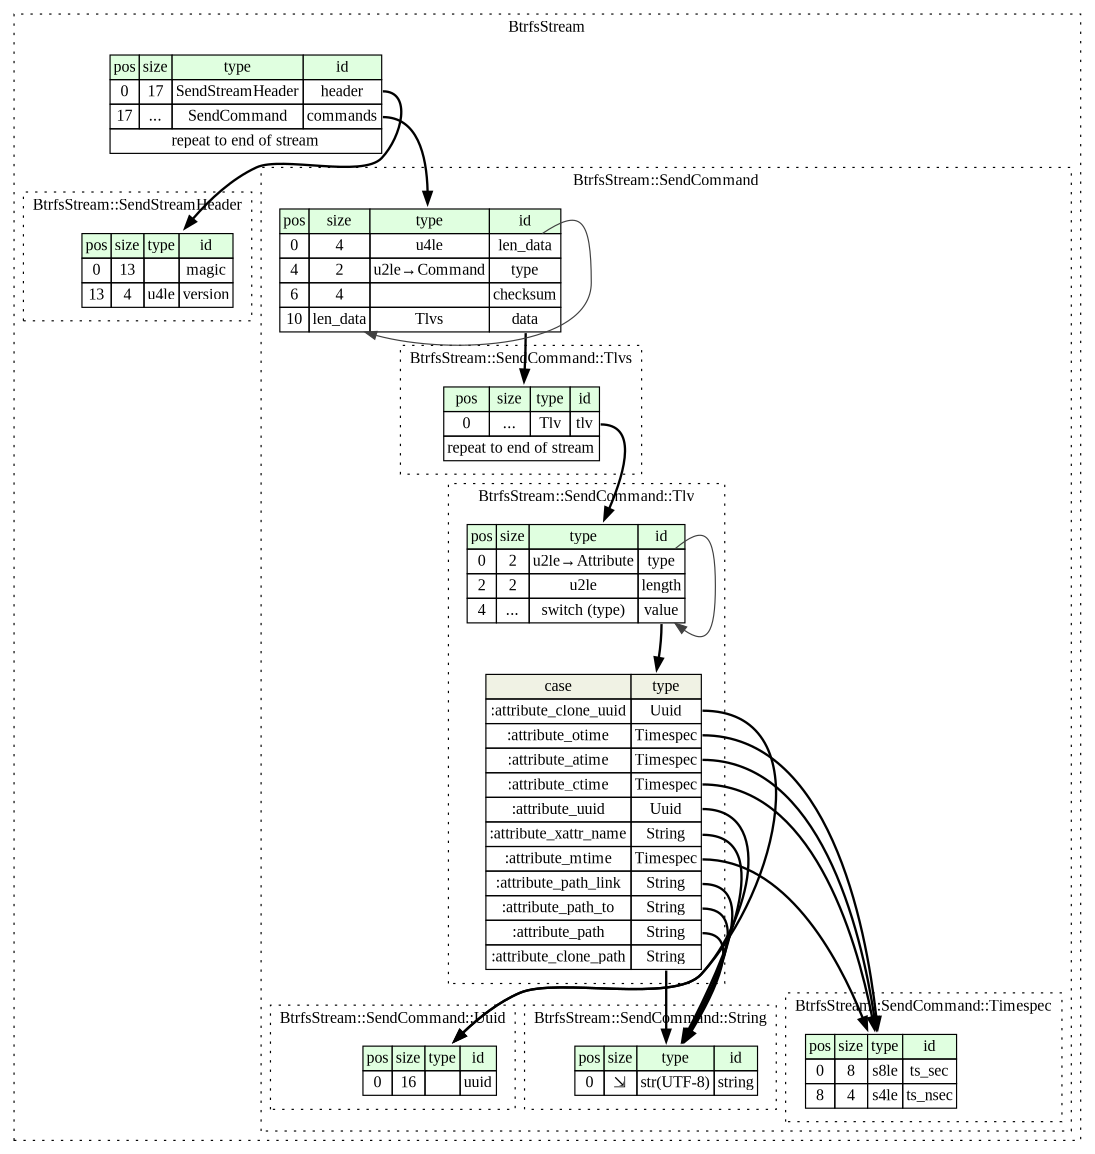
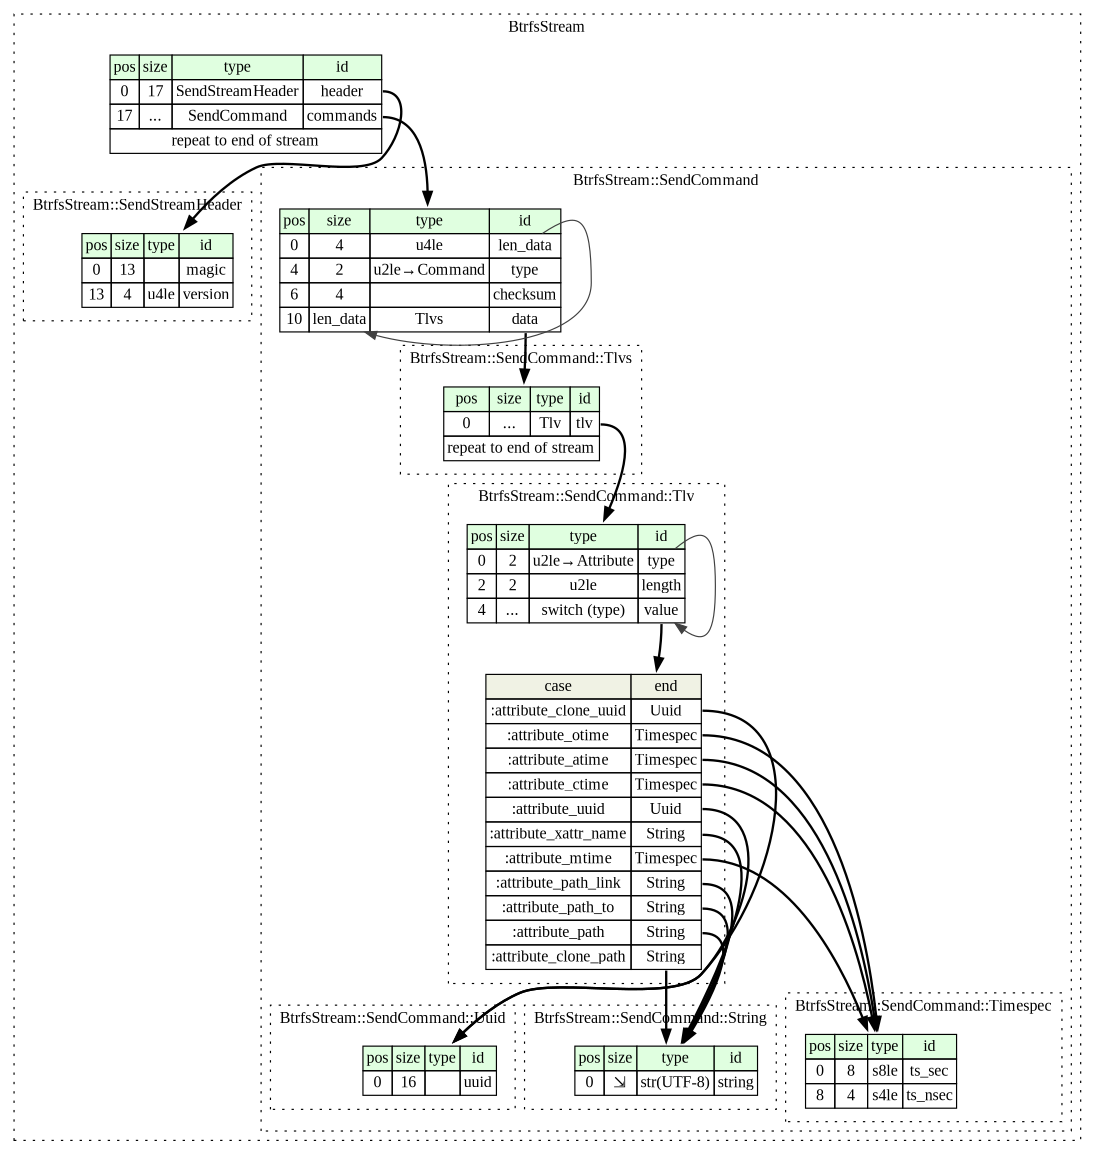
node "case": text "type" -> "end"
